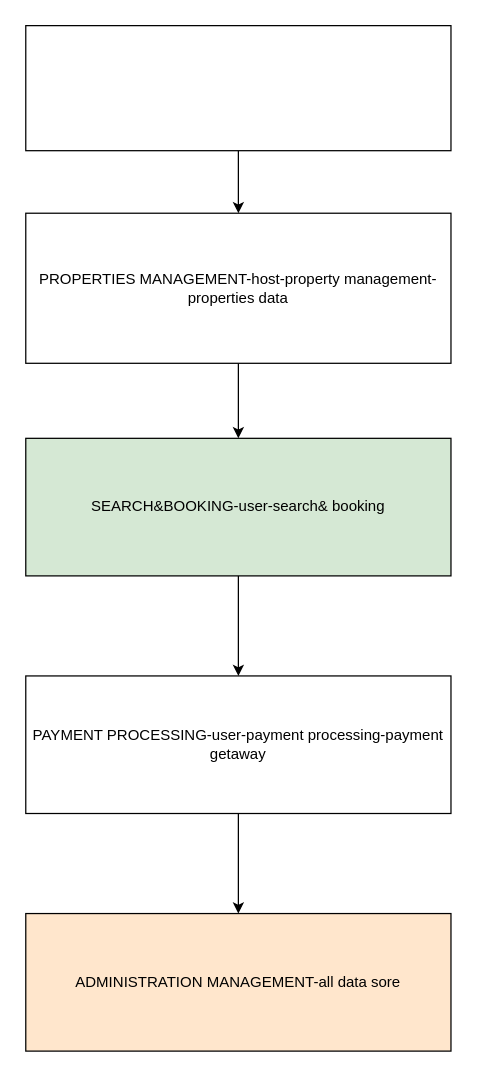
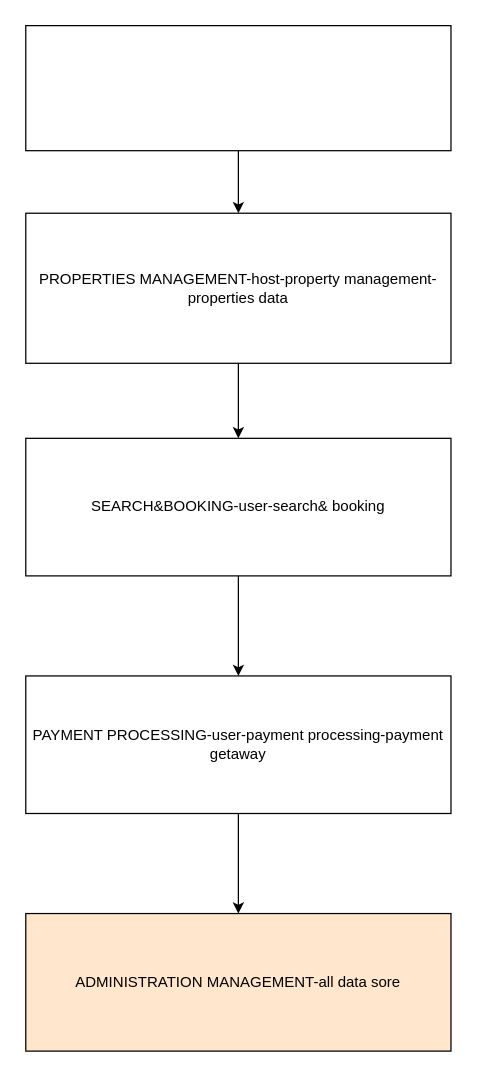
node "SEARCH&BOOKING-user-search& booking": fillcolor #d5e8d4 -> #ffffff
